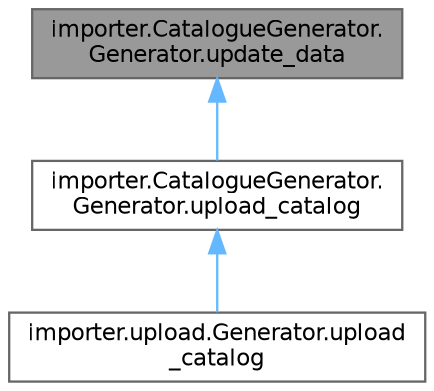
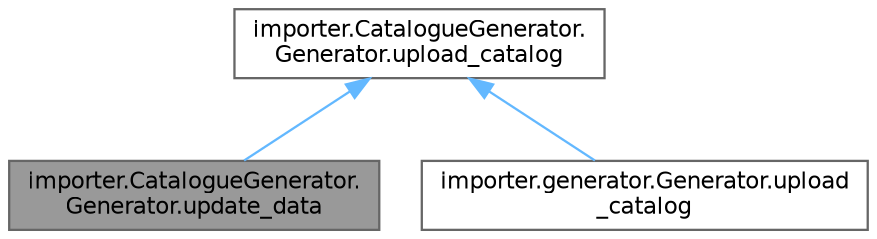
edge "importer.CatalogueGenerator. Generator.upload_catalog" -> "importer.CatalogueGenerator. Generator.update_data": reversed
node "importer.upload.Generator.upload _catalog": label "importer.upload.Generator.upload _catalog" -> "importer.generator.Generator.upload _catalog"
